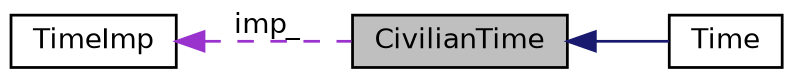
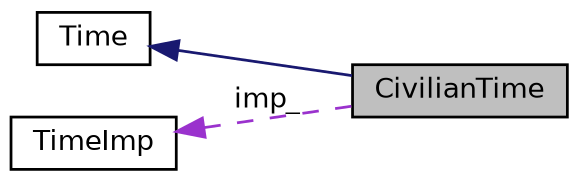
edge "Time" -> "CivilianTime": reversed
